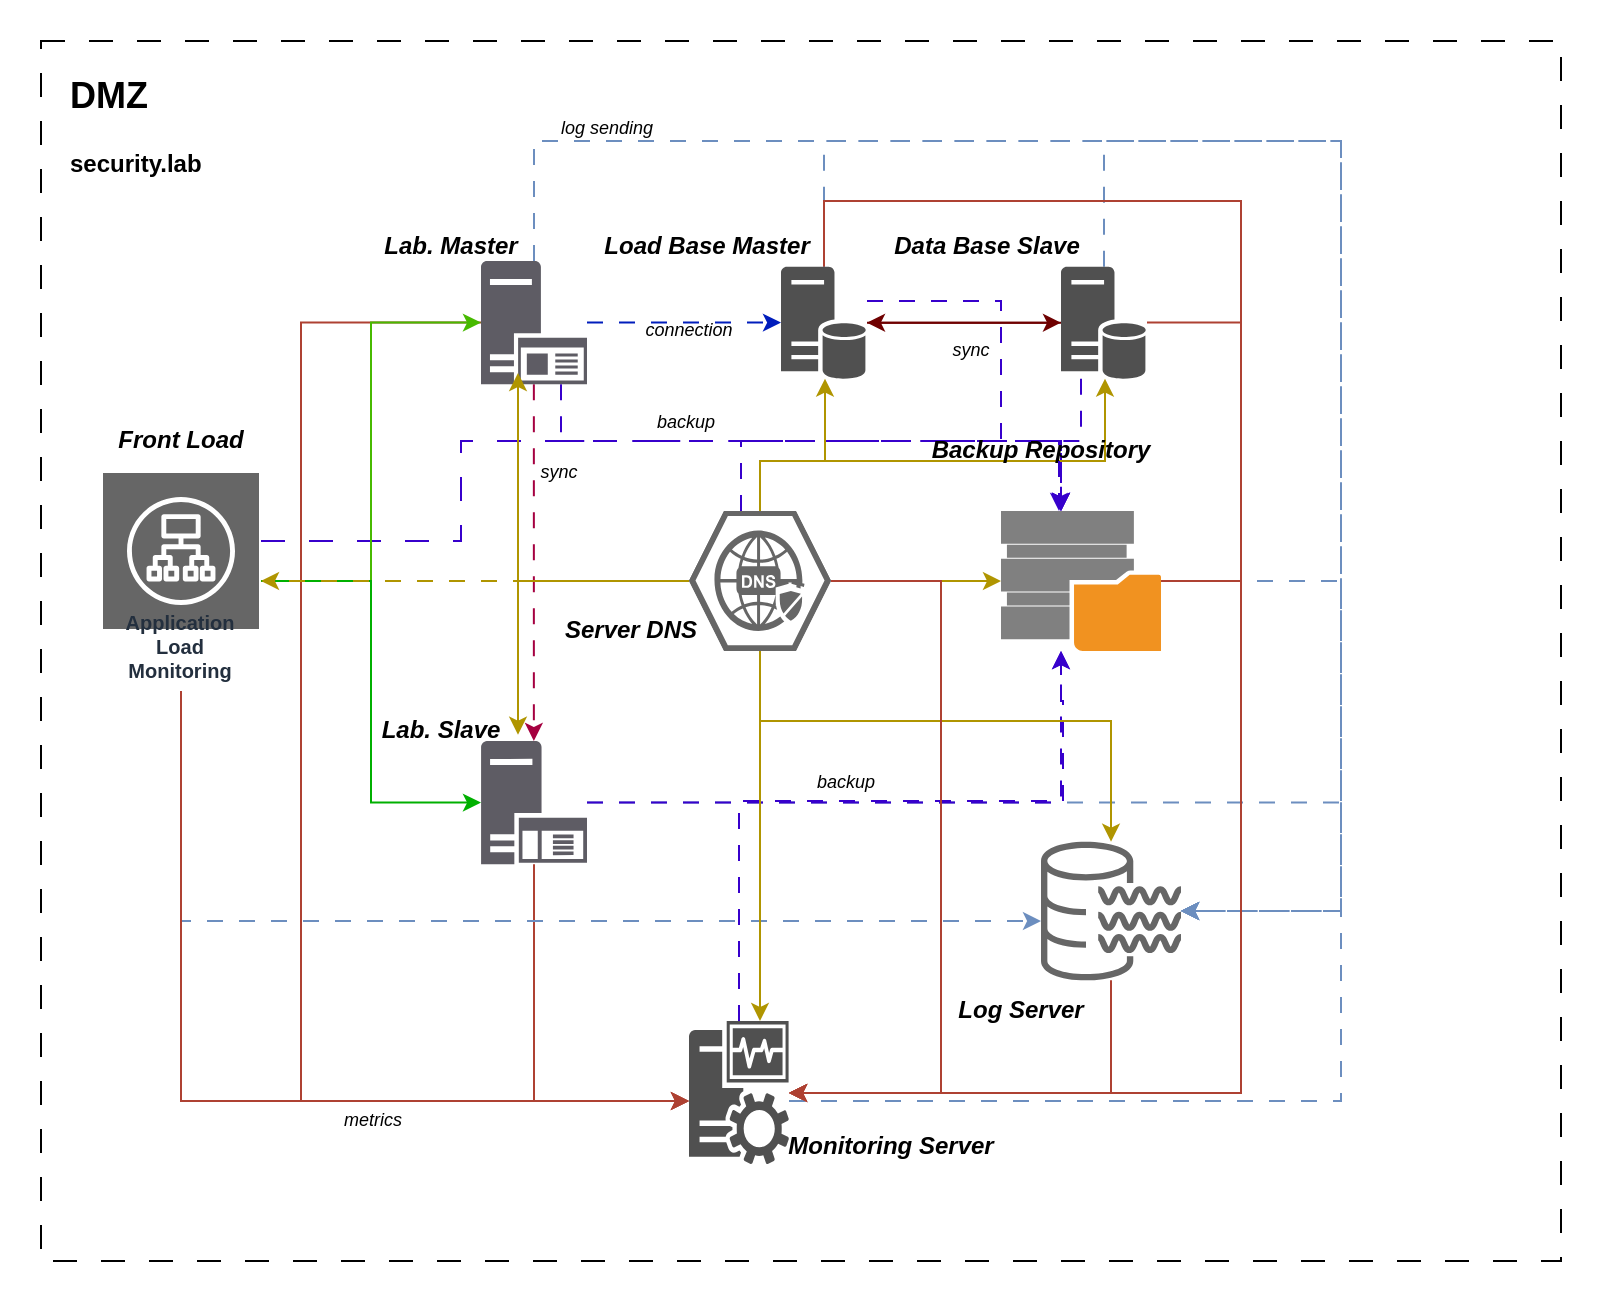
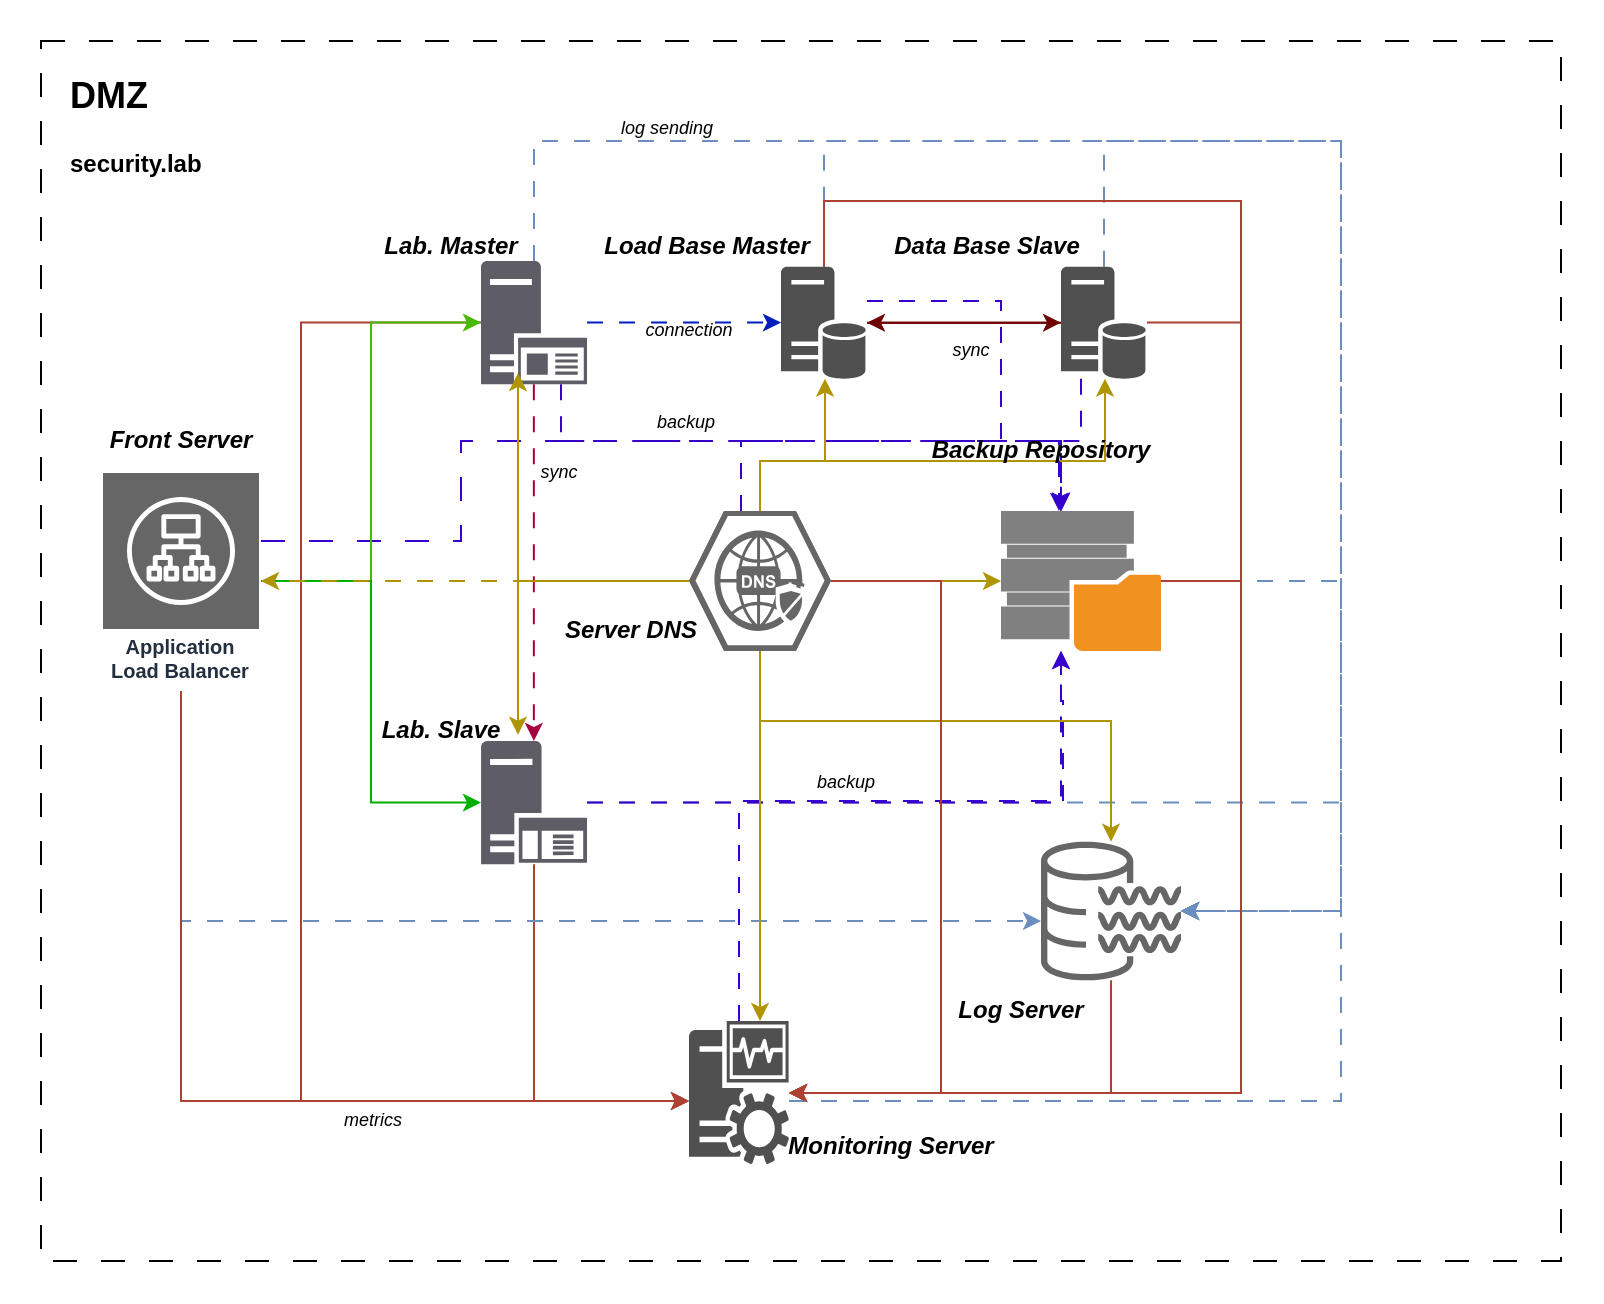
node "log sending": moved (607, 127) -> (667, 127)
node "Front Load": label "Front Load" -> "Front Server"
node "Application Load Monitoring": label "Application Load Monitoring" -> "Application Load Balancer"
